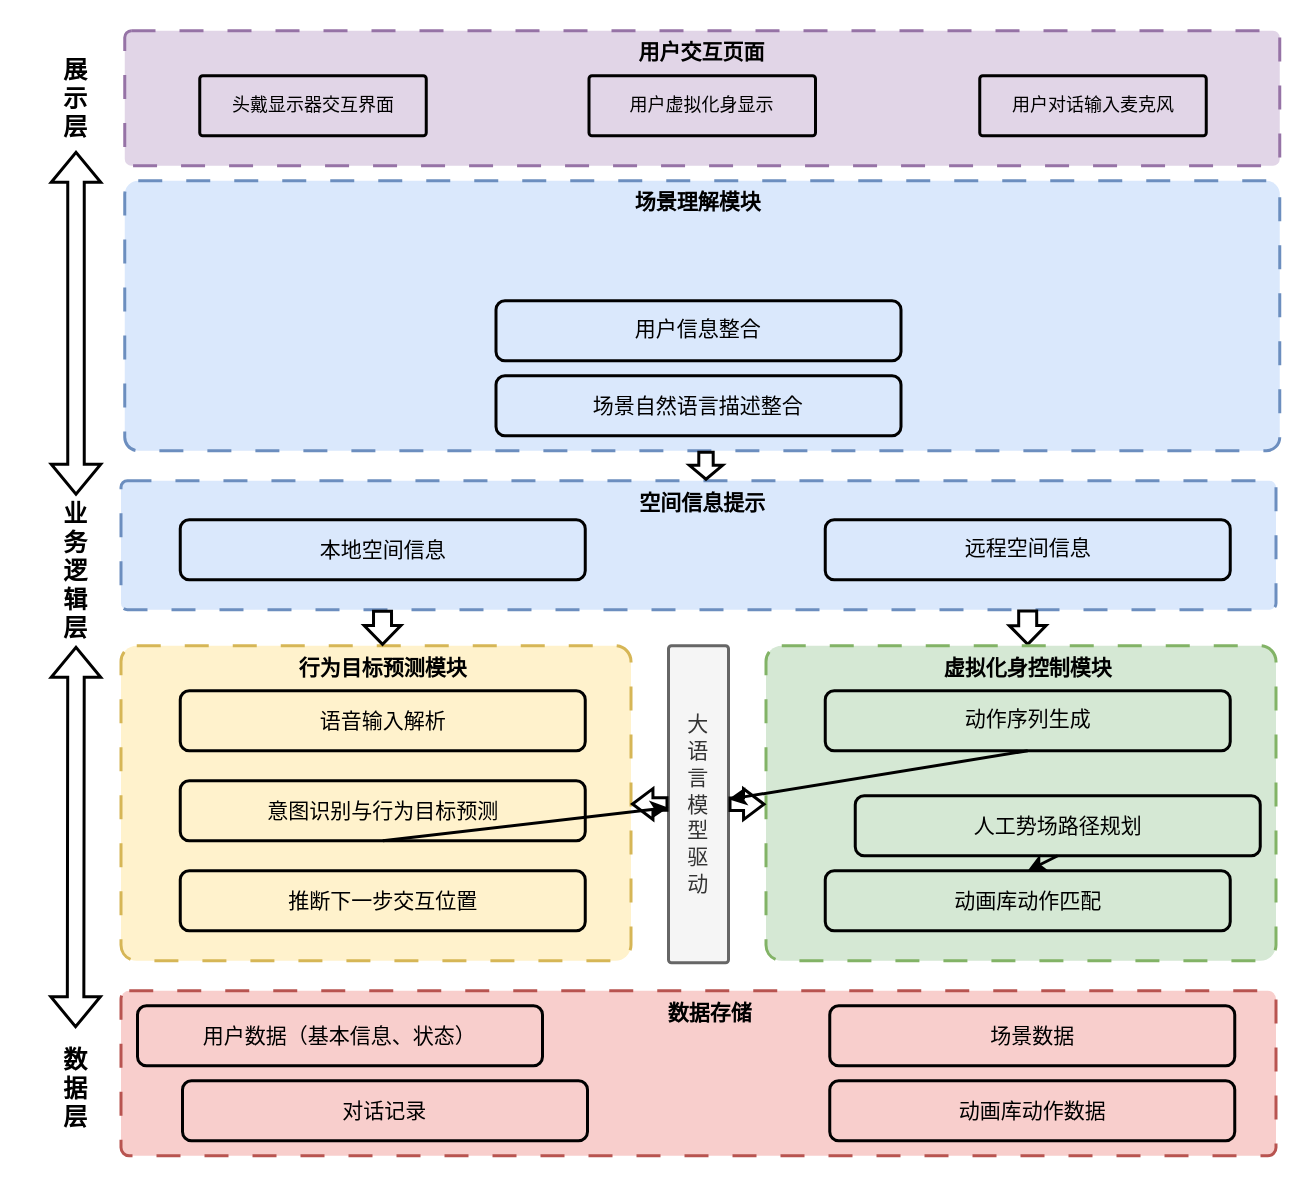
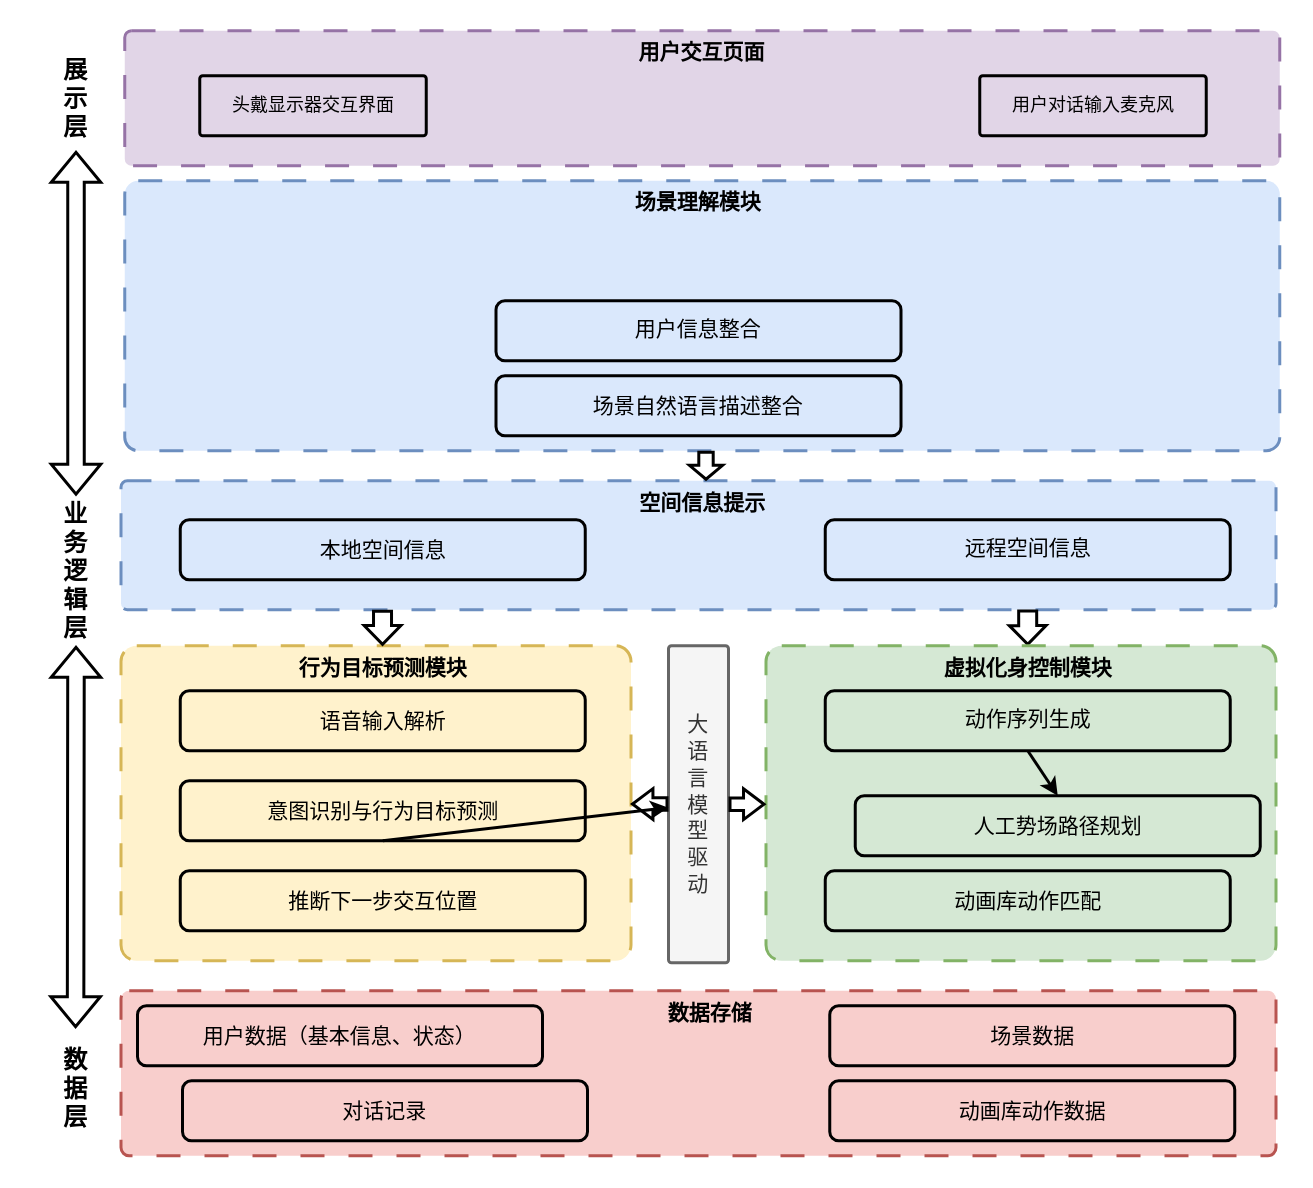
node "用户虚拟化身显示": removed
edge "动作序列生成" -> "大 语 言 模 型 驱 动": now "动作序列生成" -> "人工势场路径规划"
edge "人工势场路径规划" -> "动画库动作匹配": removed
